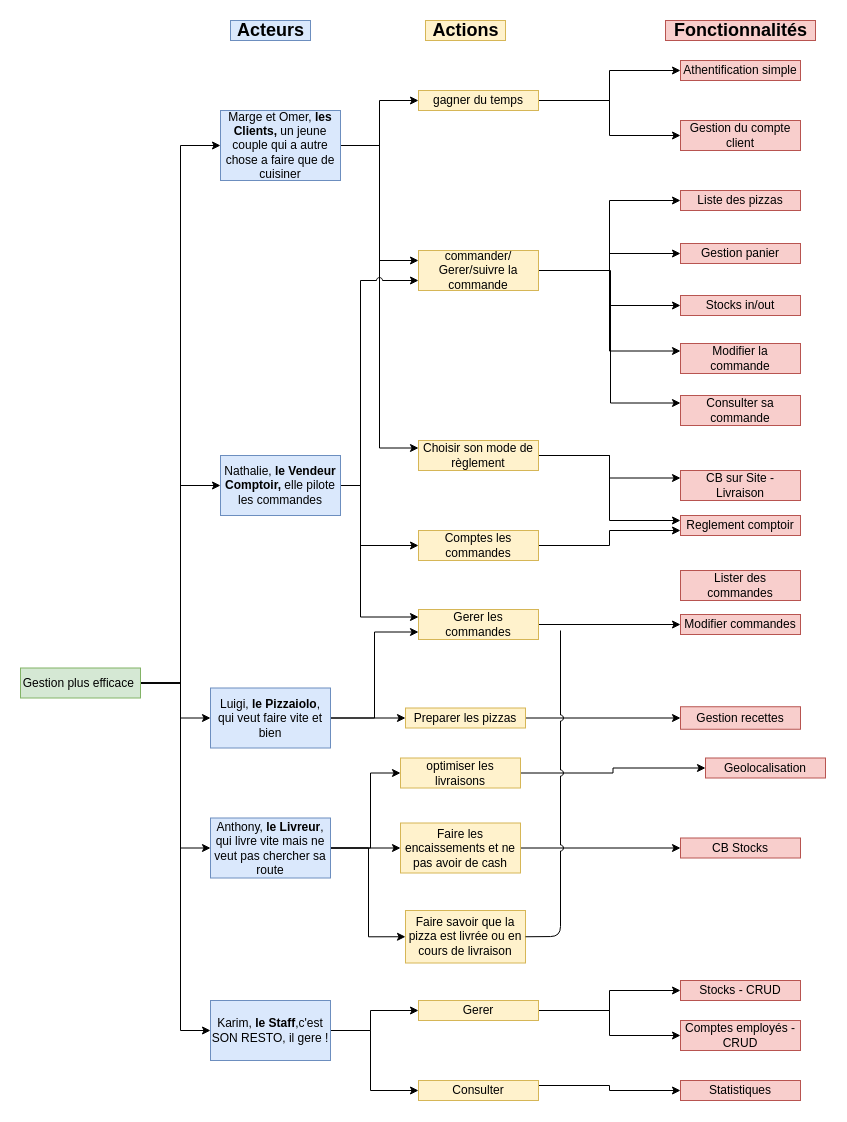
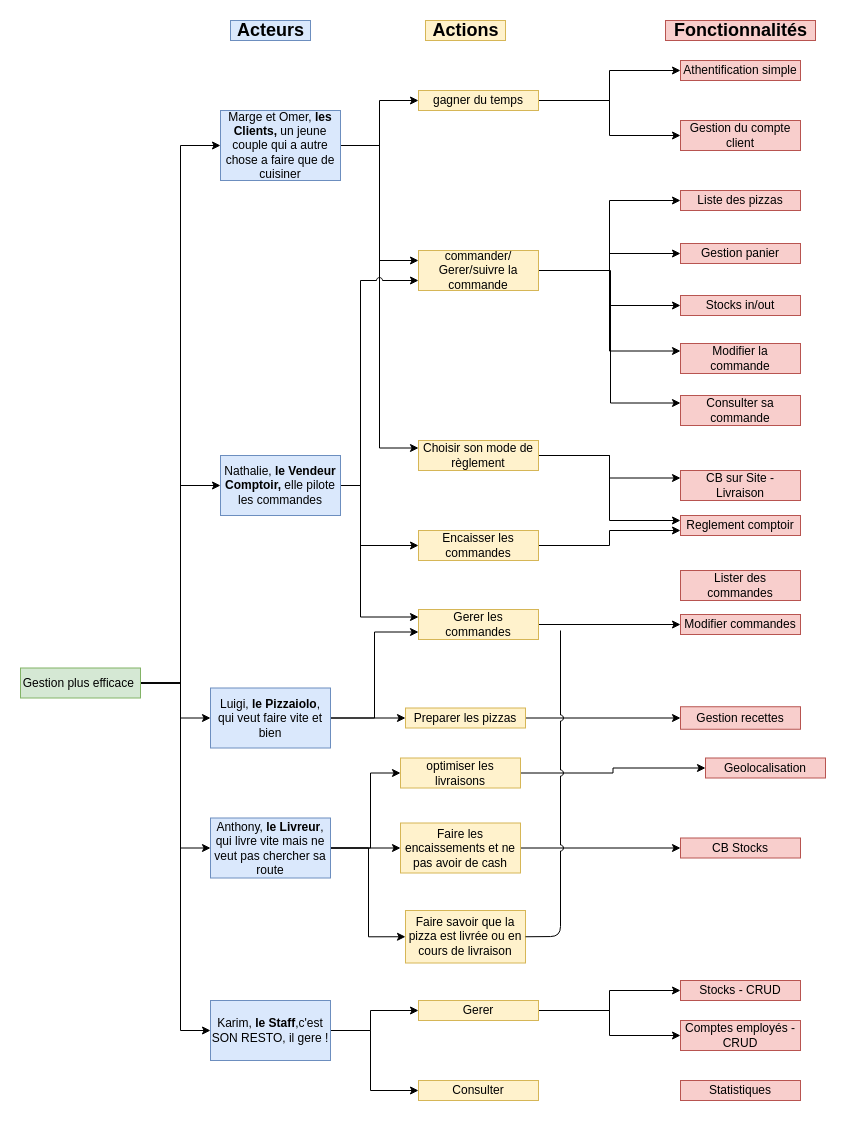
node "Comptes les commandes": label "Comptes les commandes" -> "Encaisser les commandes"
edge "Consulter" -> "Statistiques": removed
